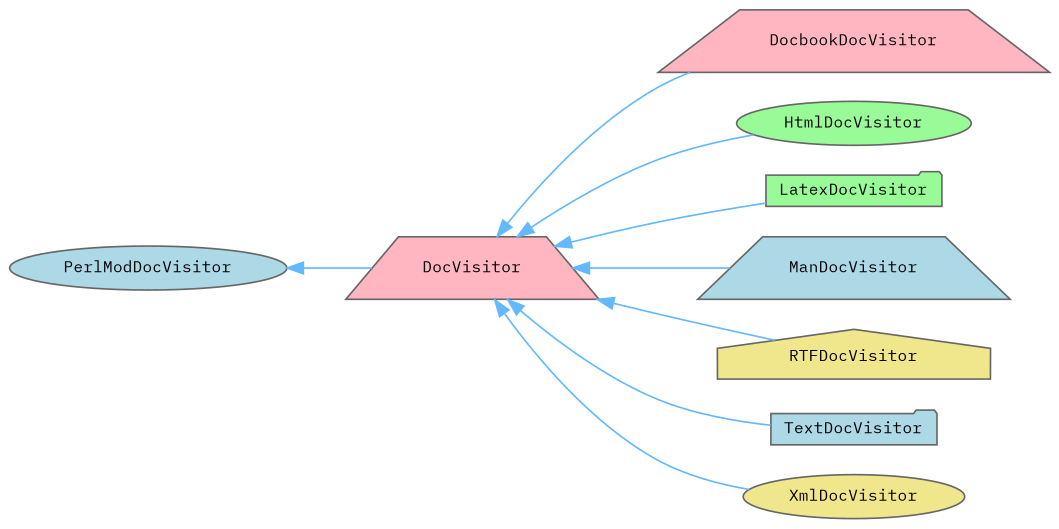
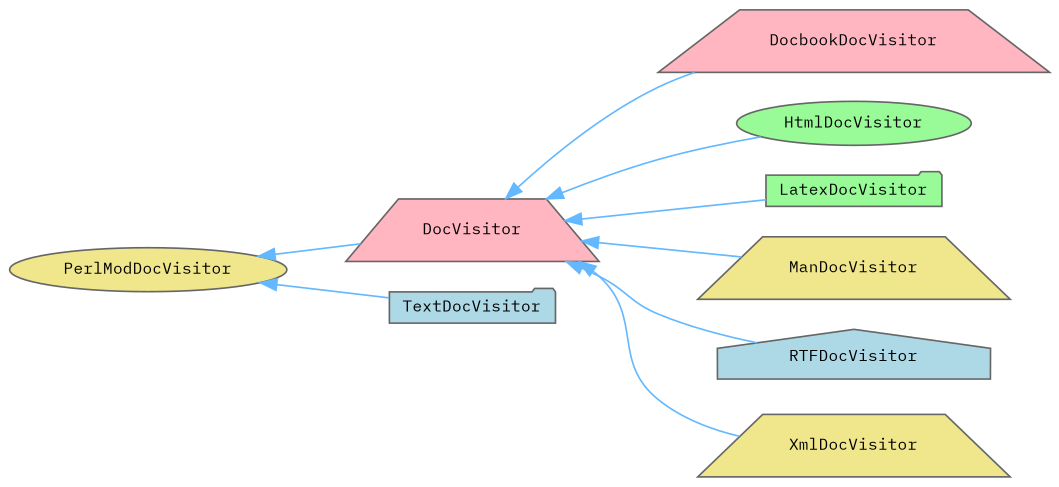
node "PerlModDocVisitor": fillcolor lightblue -> khaki
node "ManDocVisitor": fillcolor lightblue -> khaki
node "RTFDocVisitor": fillcolor khaki -> lightblue
edge "TextDocVisitor" -> "DocVisitor": now "TextDocVisitor" -> "PerlModDocVisitor"
node "XmlDocVisitor": shape ellipse -> trapezium
